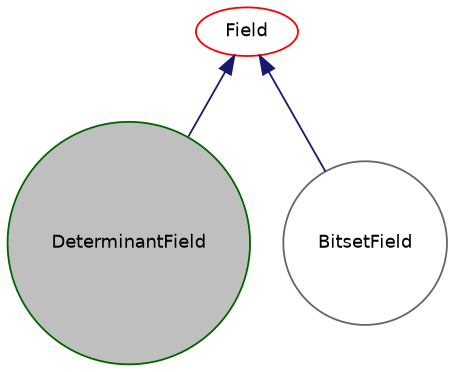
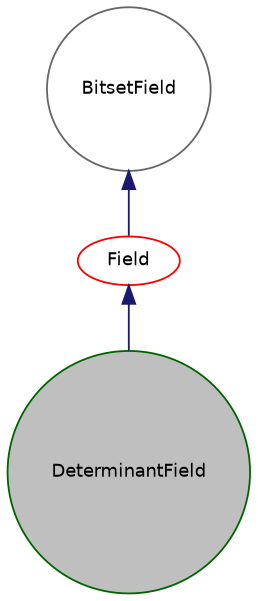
edge "BitsetField" -> "Field": reversed
